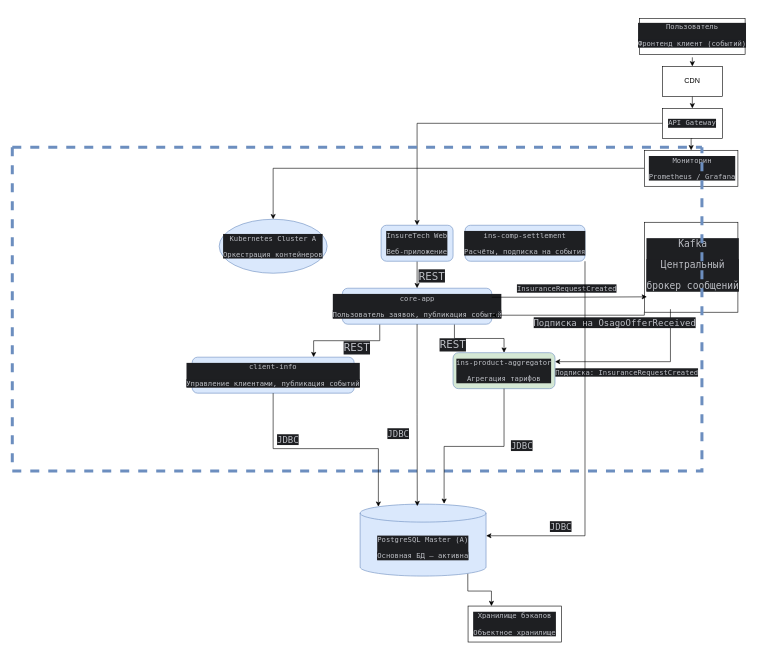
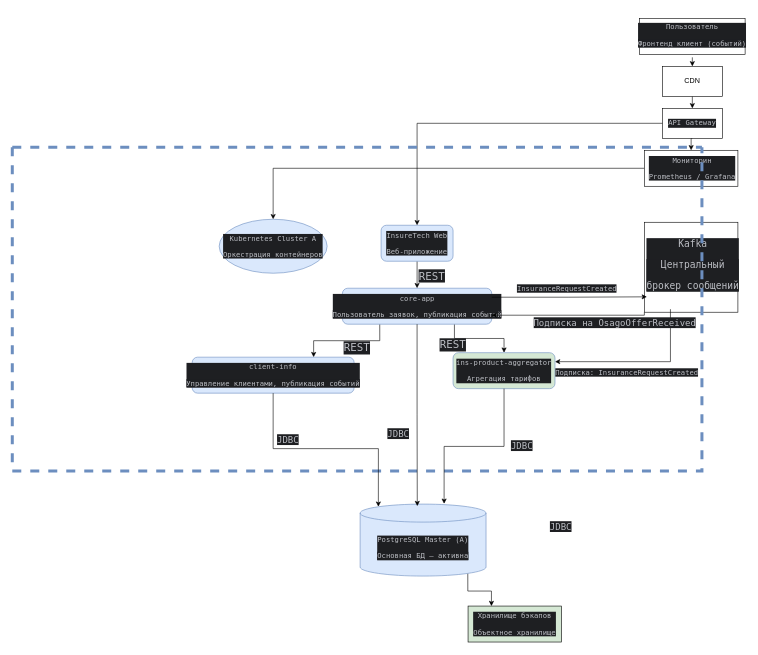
node "ins-comp-settlement Расчёты, подписка на события": removed
edge "ins-comp-settlement Расчёты, подписка на события" -> "PostgreSQL Master (A) Основная БД — активна": removed
node "Хранилище бэкапов Объектное хранилище": fillcolor #ffffff -> #d5e8d4
